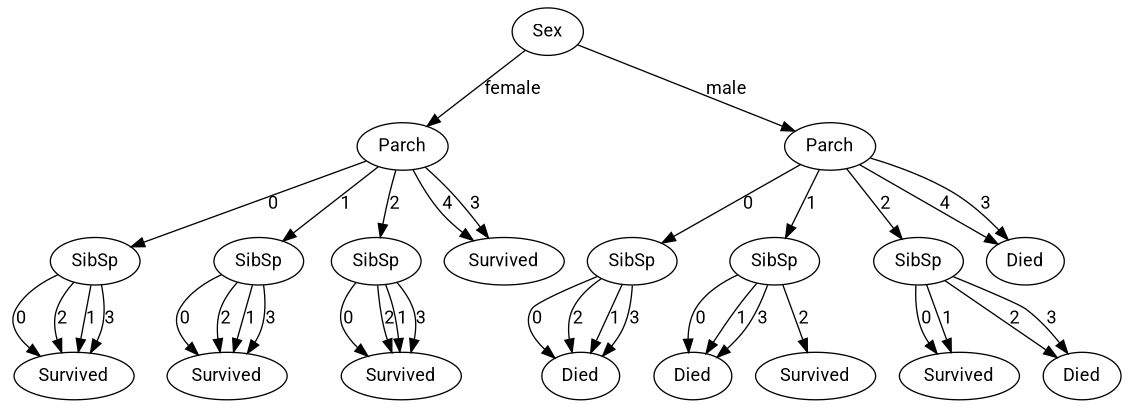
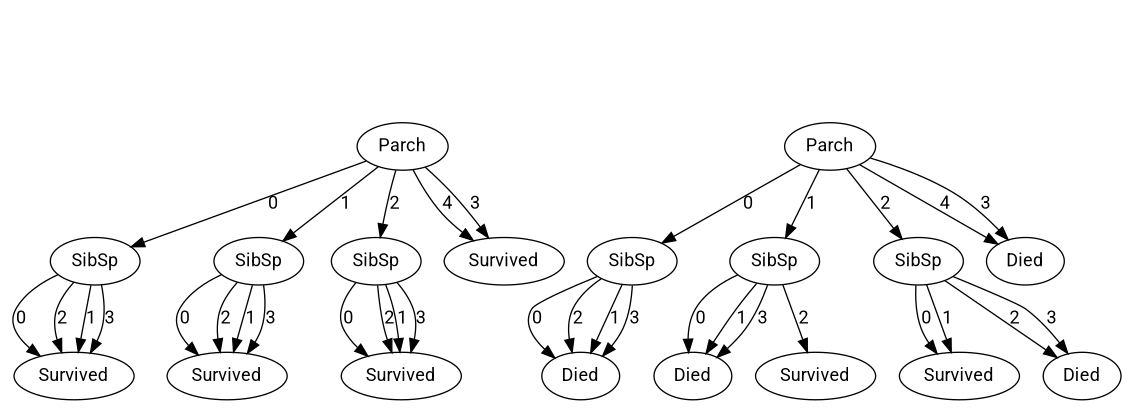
node "Sex": removed
